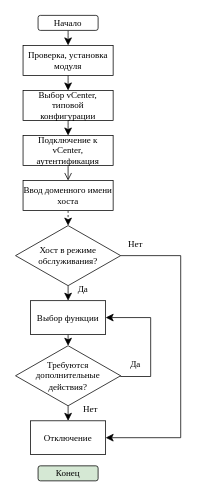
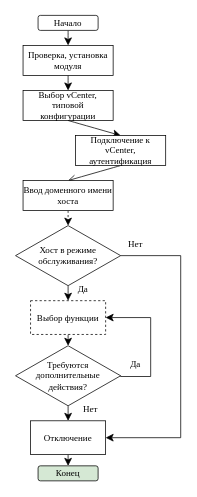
node "Подключение к vCenter, аутентификация": moved (68, 150) -> (120, 150)
node "Выбор функции": style solid -> dashed
edge "Отключение" -> "Конец": added
